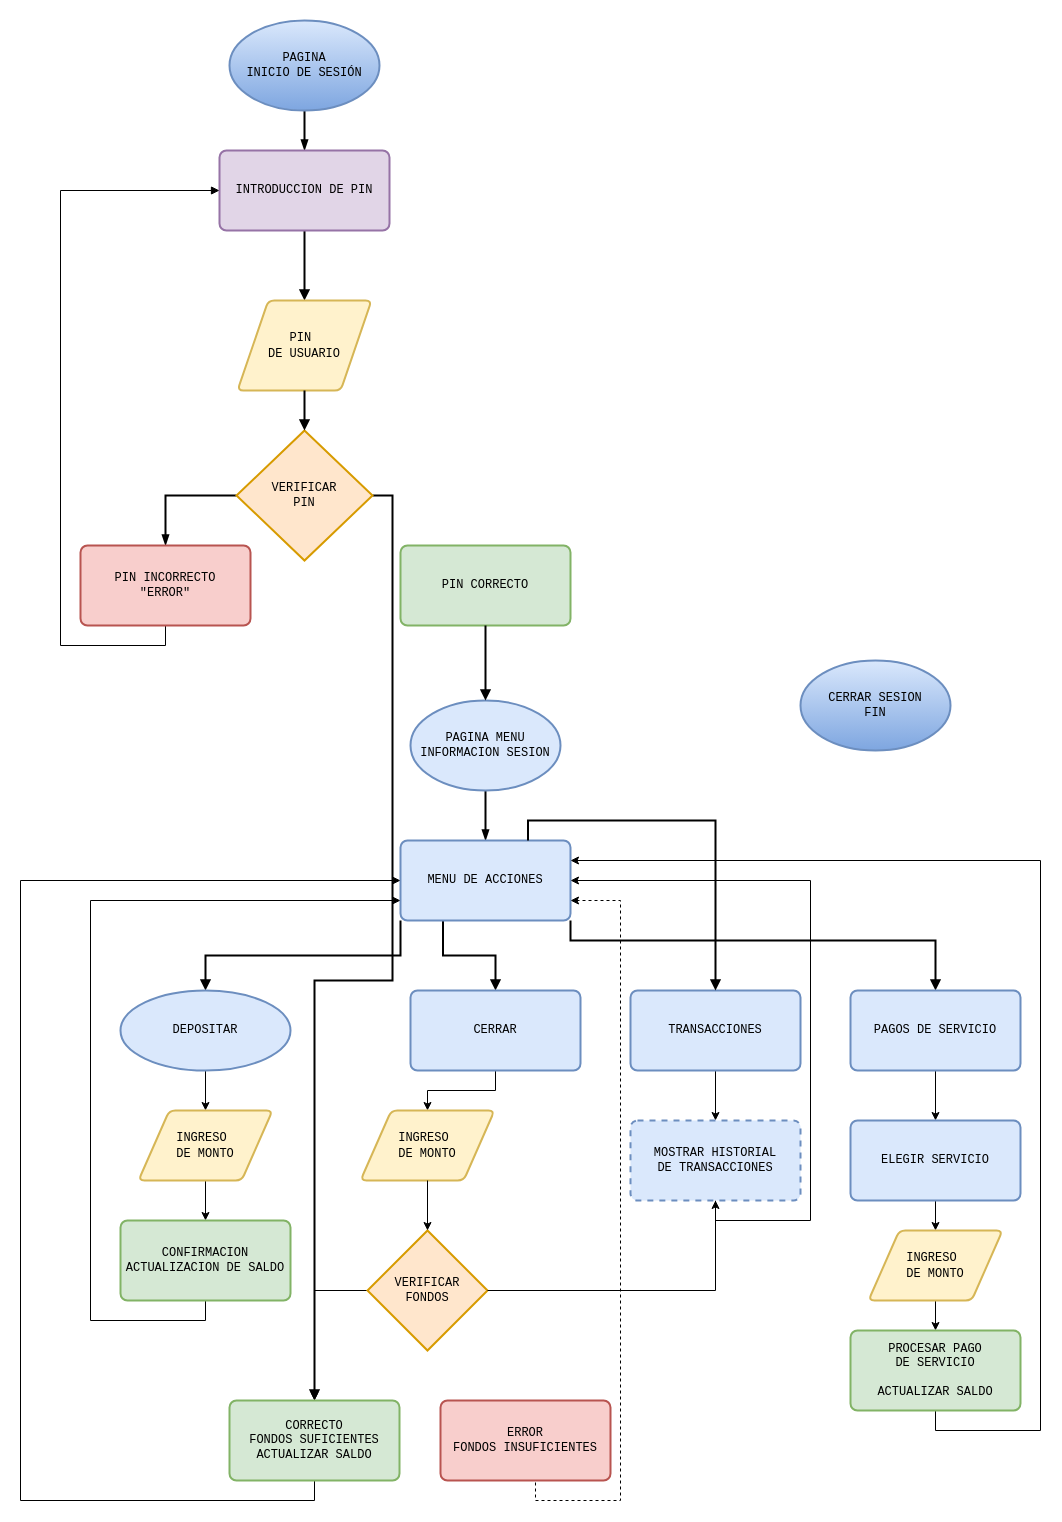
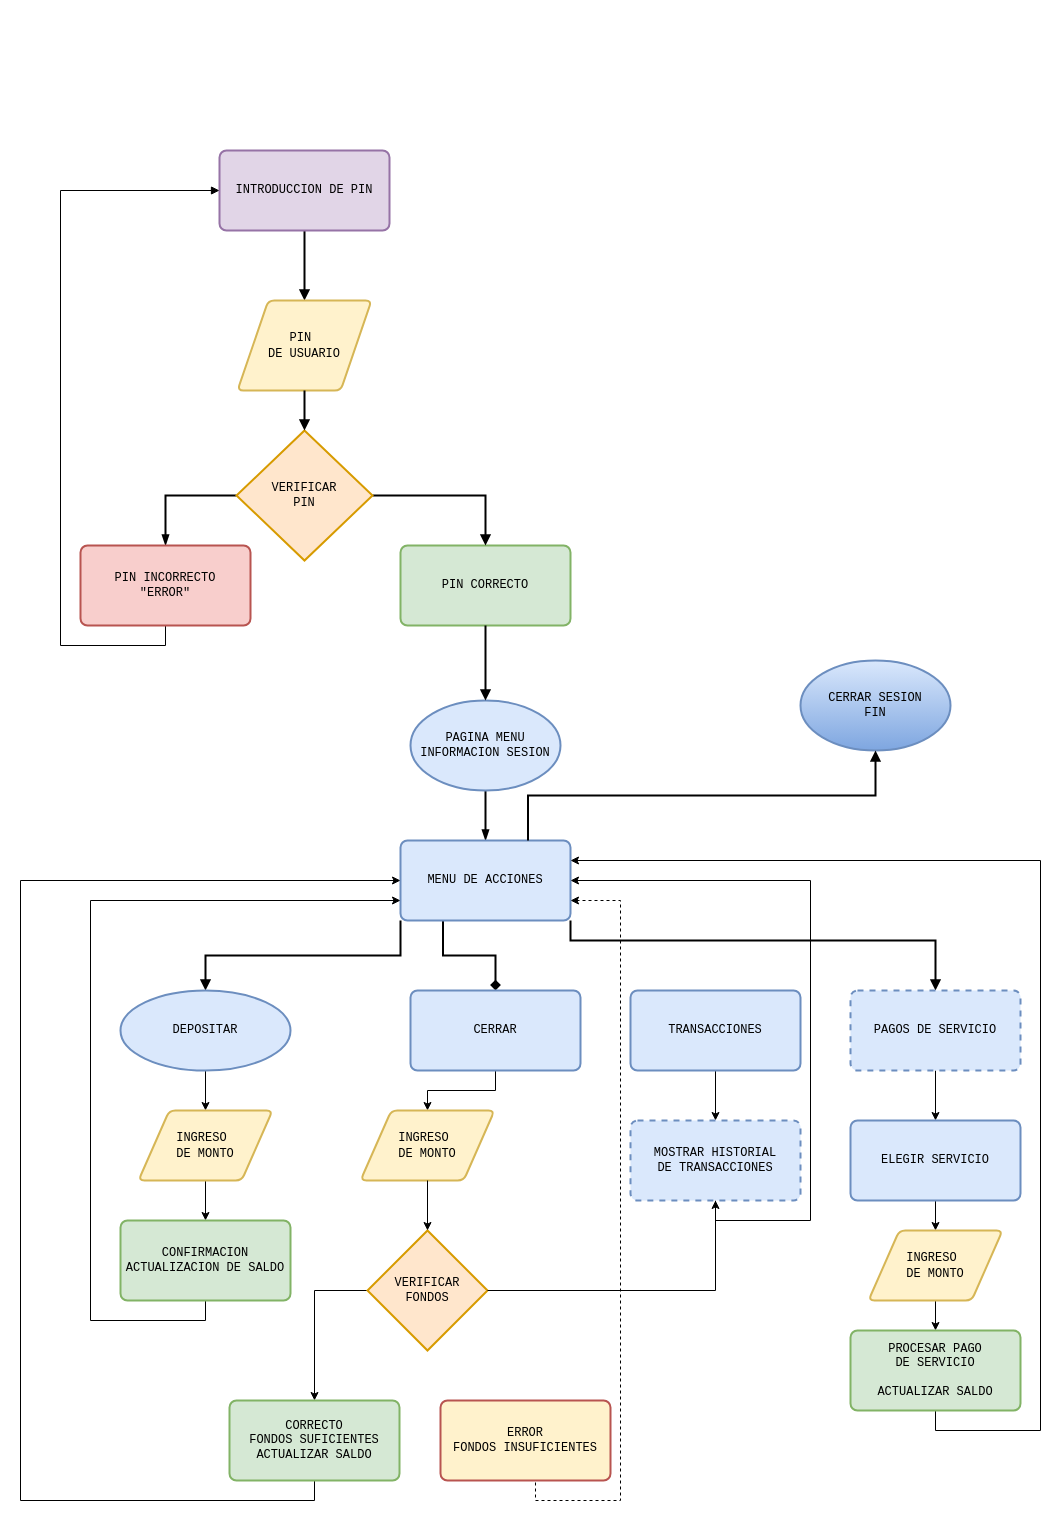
node "PAGINA INICIO DE SESIÓN": removed
edge "PAGINA INICIO DE SESIÓN" -> "INTRODUCCION DE PIN": removed
edge "MENU DE ACCIONES" -> "TRANSACCIONES": now "MENU DE ACCIONES" -> "CERRAR SESION FIN"
edge "VERIFICAR PIN" -> "CORRECTO FONDOS SUFICIENTES ACTUALIZAR SALDO": now "VERIFICAR PIN" -> "PIN CORRECTO"
edge "MENU DE ACCIONES" -> "CERRAR": arrowhead block -> diamond
node "PAGOS DE SERVICIO": style solid -> dashed
node "ERROR FONDOS INSUFICIENTES": fillcolor #f8cecc -> #fff2cc
